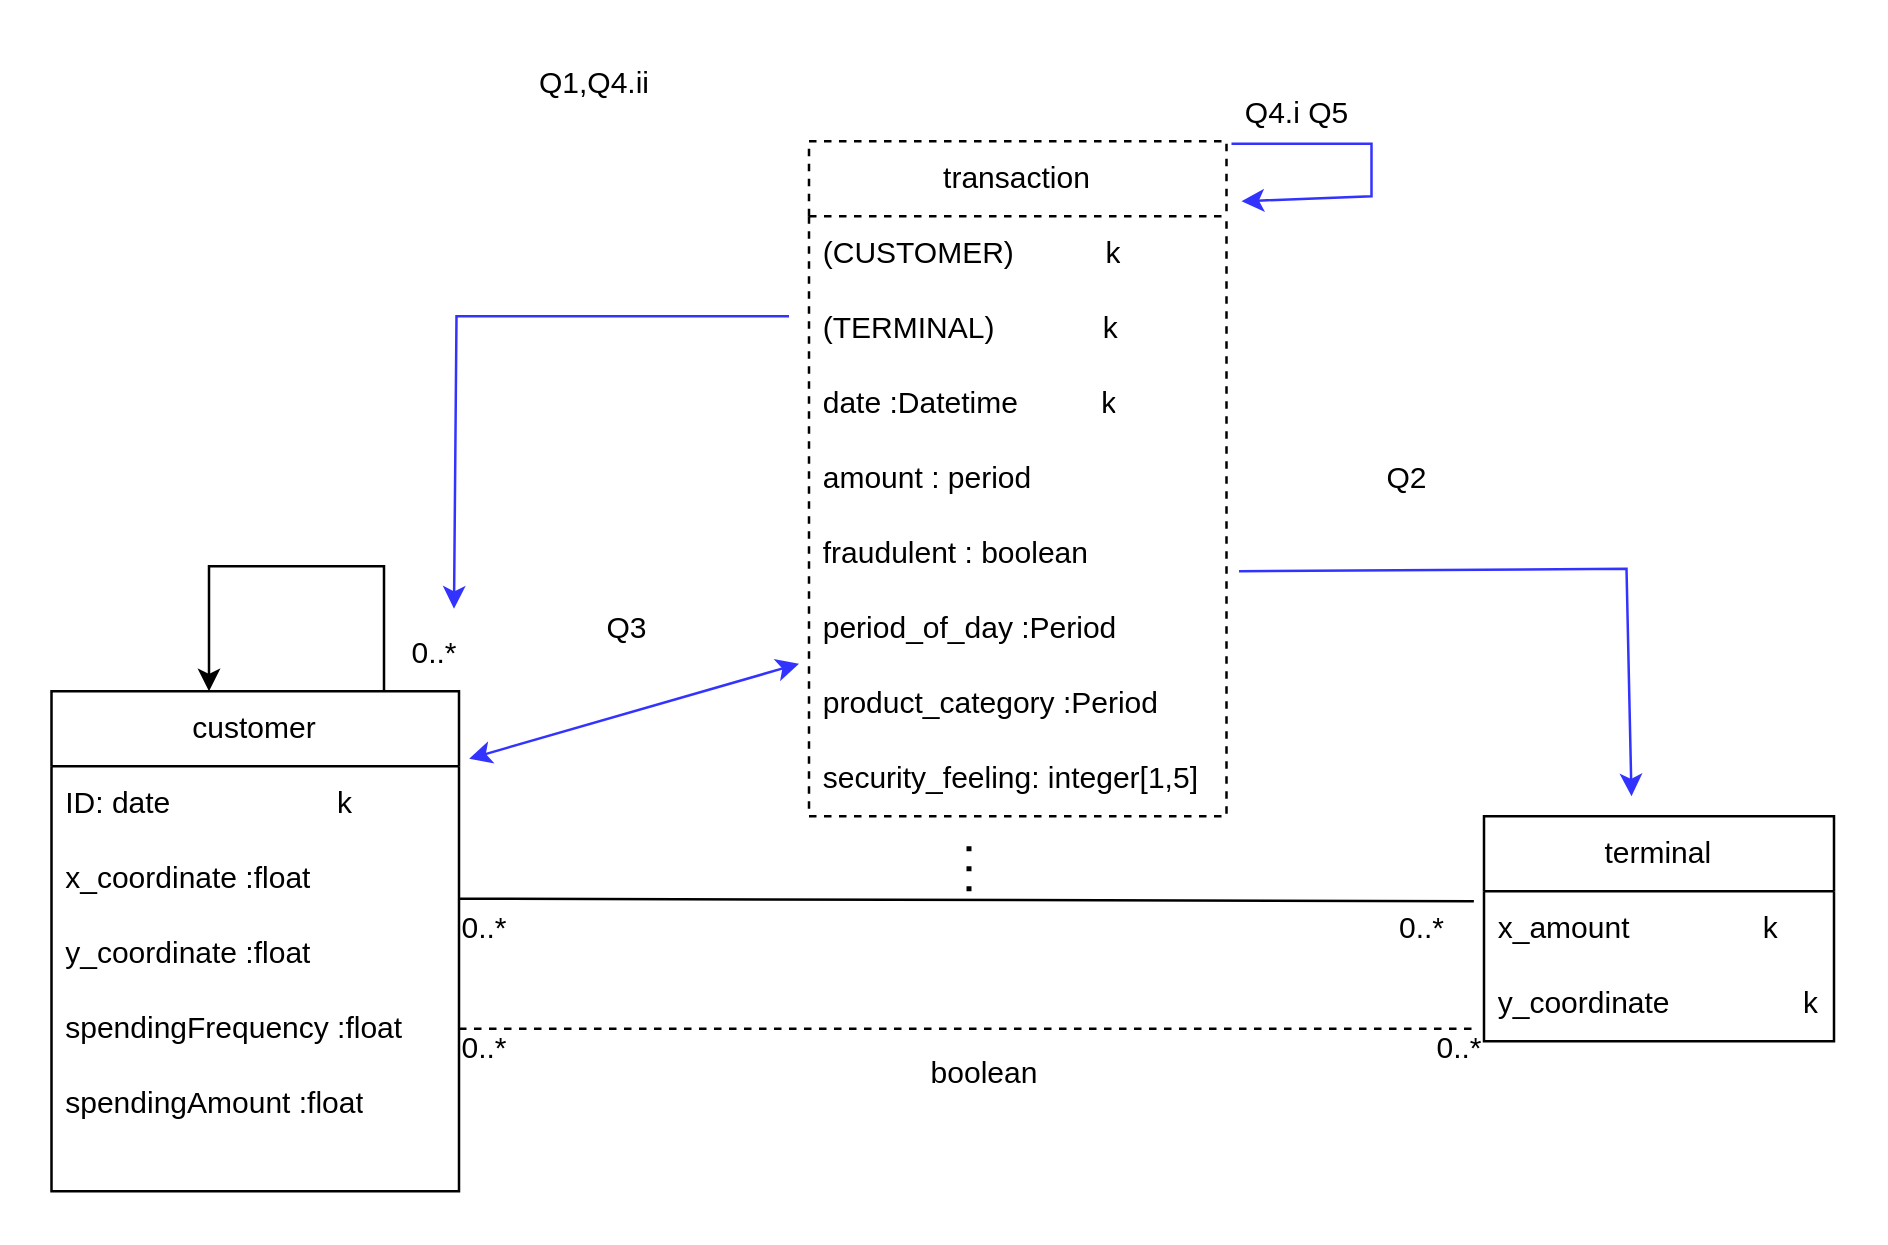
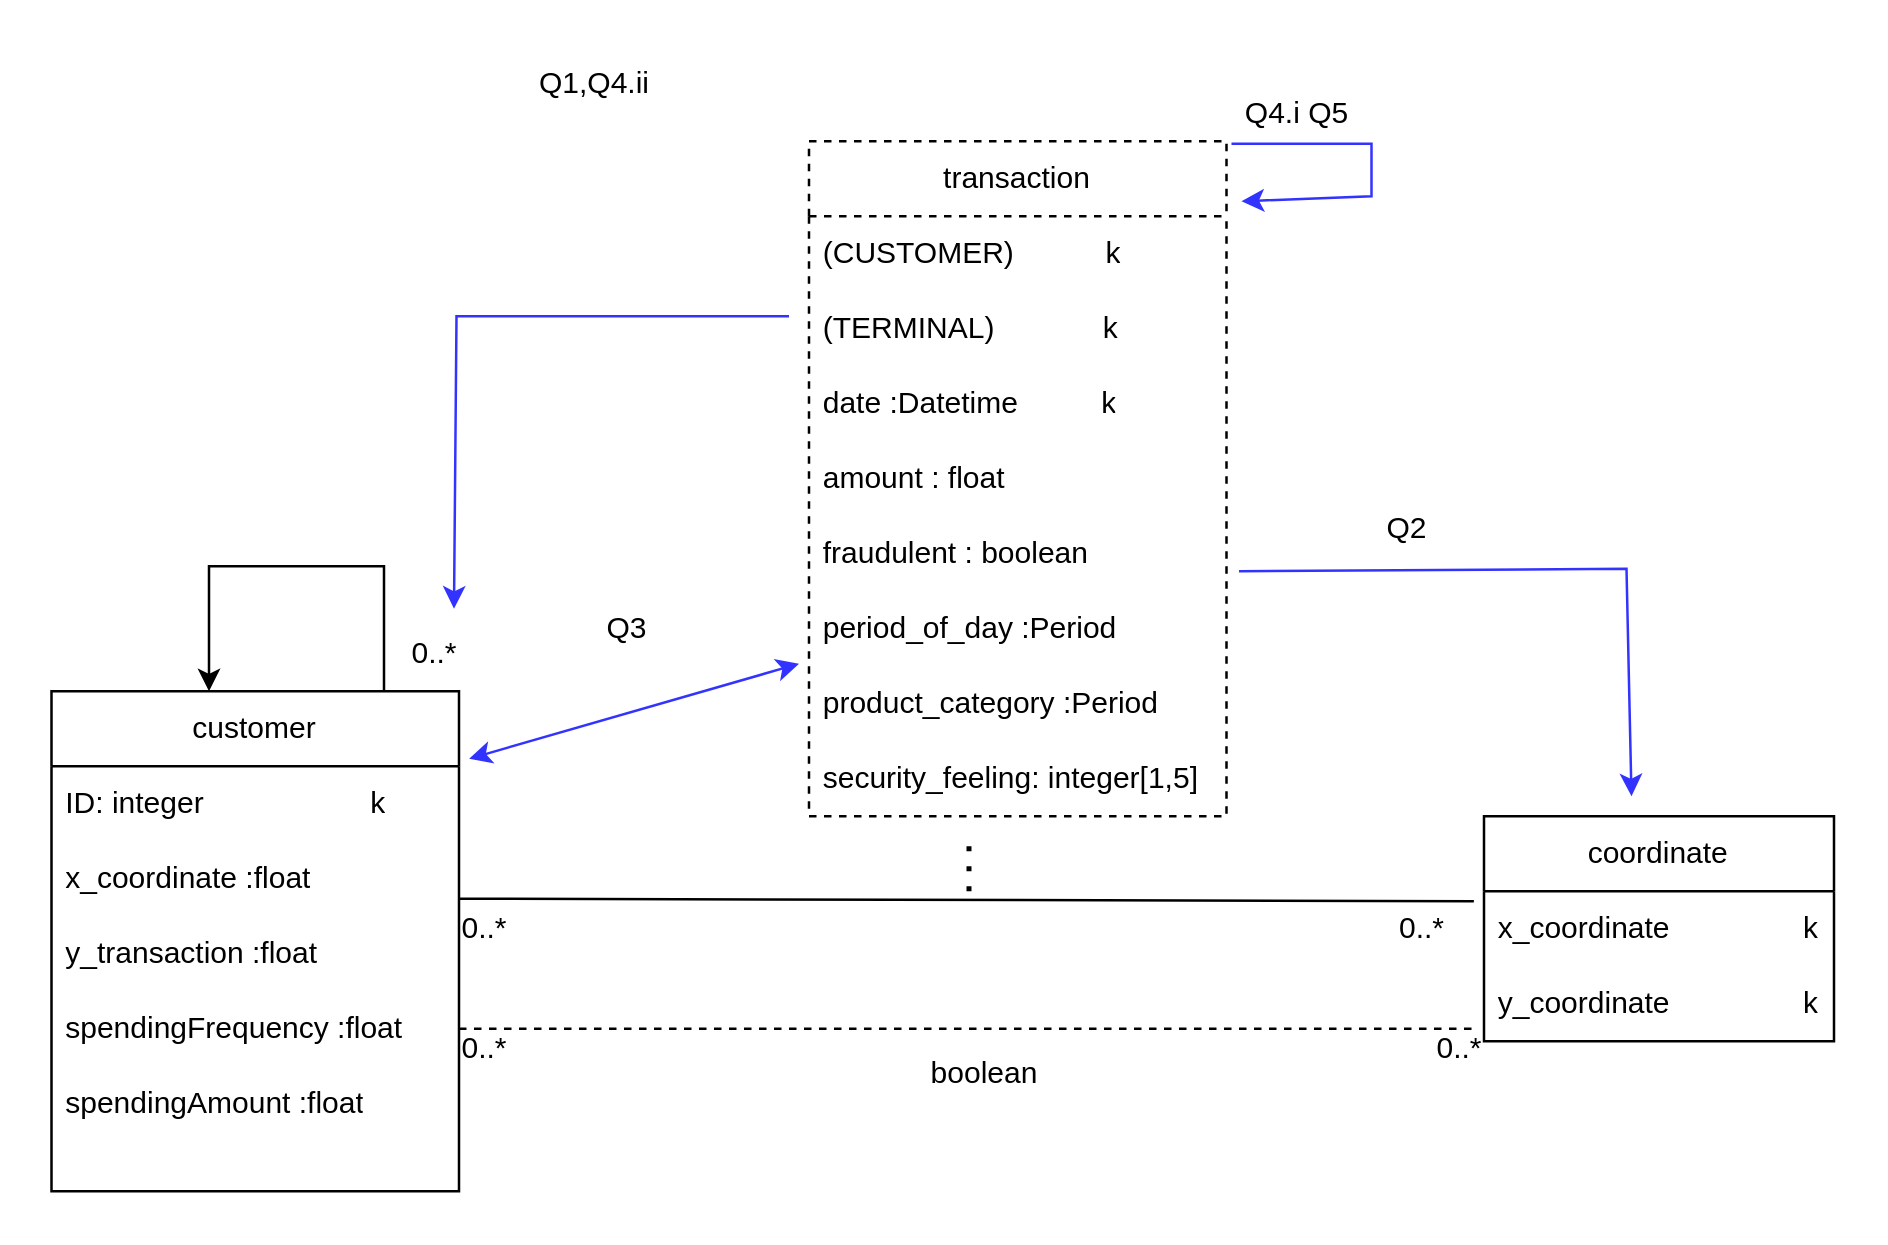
node "amount : period": label "amount : period" -> "amount : float"
node "Q2": moved (1406, 479) -> (1406, 529)
node "ID: date k": label "ID: date k" -> "ID: integer k"
node "terminal": label "terminal" -> "coordinate"
node "x_amount k": label "x_amount k" -> "x_coordinate k"
node "y_coordinate :float": label "y_coordinate :float" -> "y_transaction :float"
